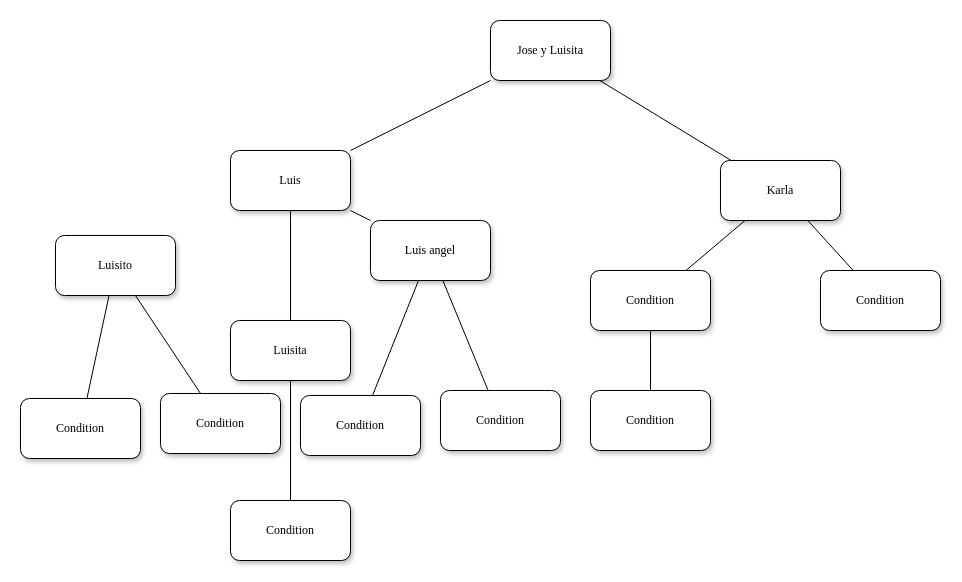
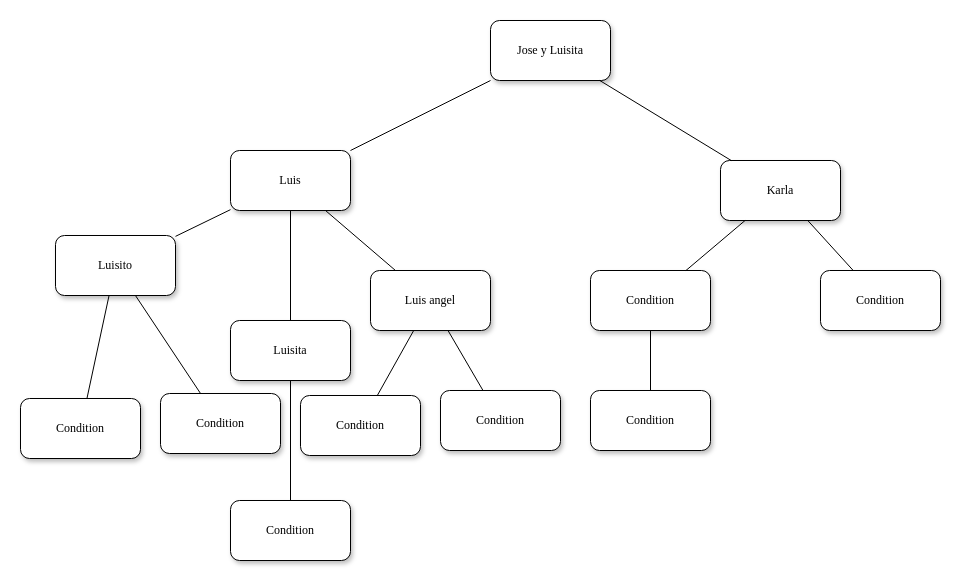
edge "Luis" -- "Luisito": added
node "Luis angel": moved (431, 251) -> (431, 301)
